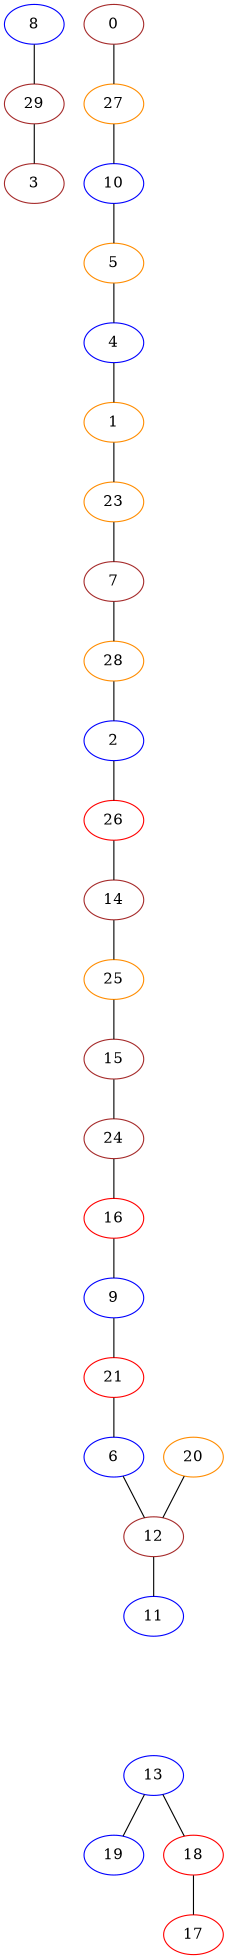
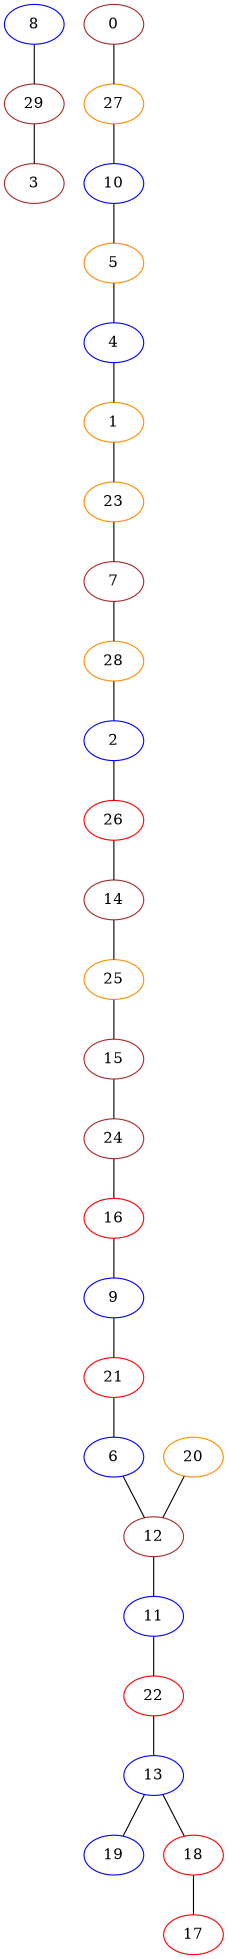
node "22": added
